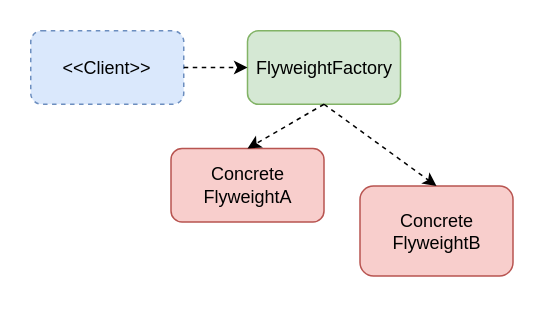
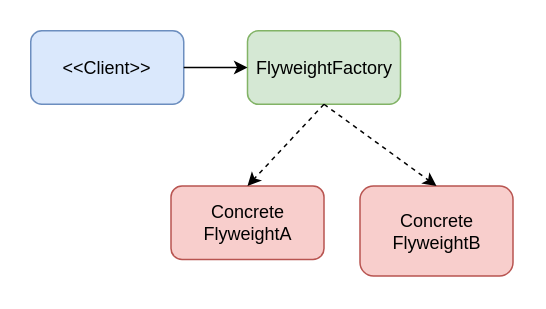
node "<<Client>>": style dashed -> solid
edge "<<Client>>" -> "FlyweightFactory": style dashed -> solid
node "Concrete FlyweightA": moved (248, 185) -> (248, 223)
